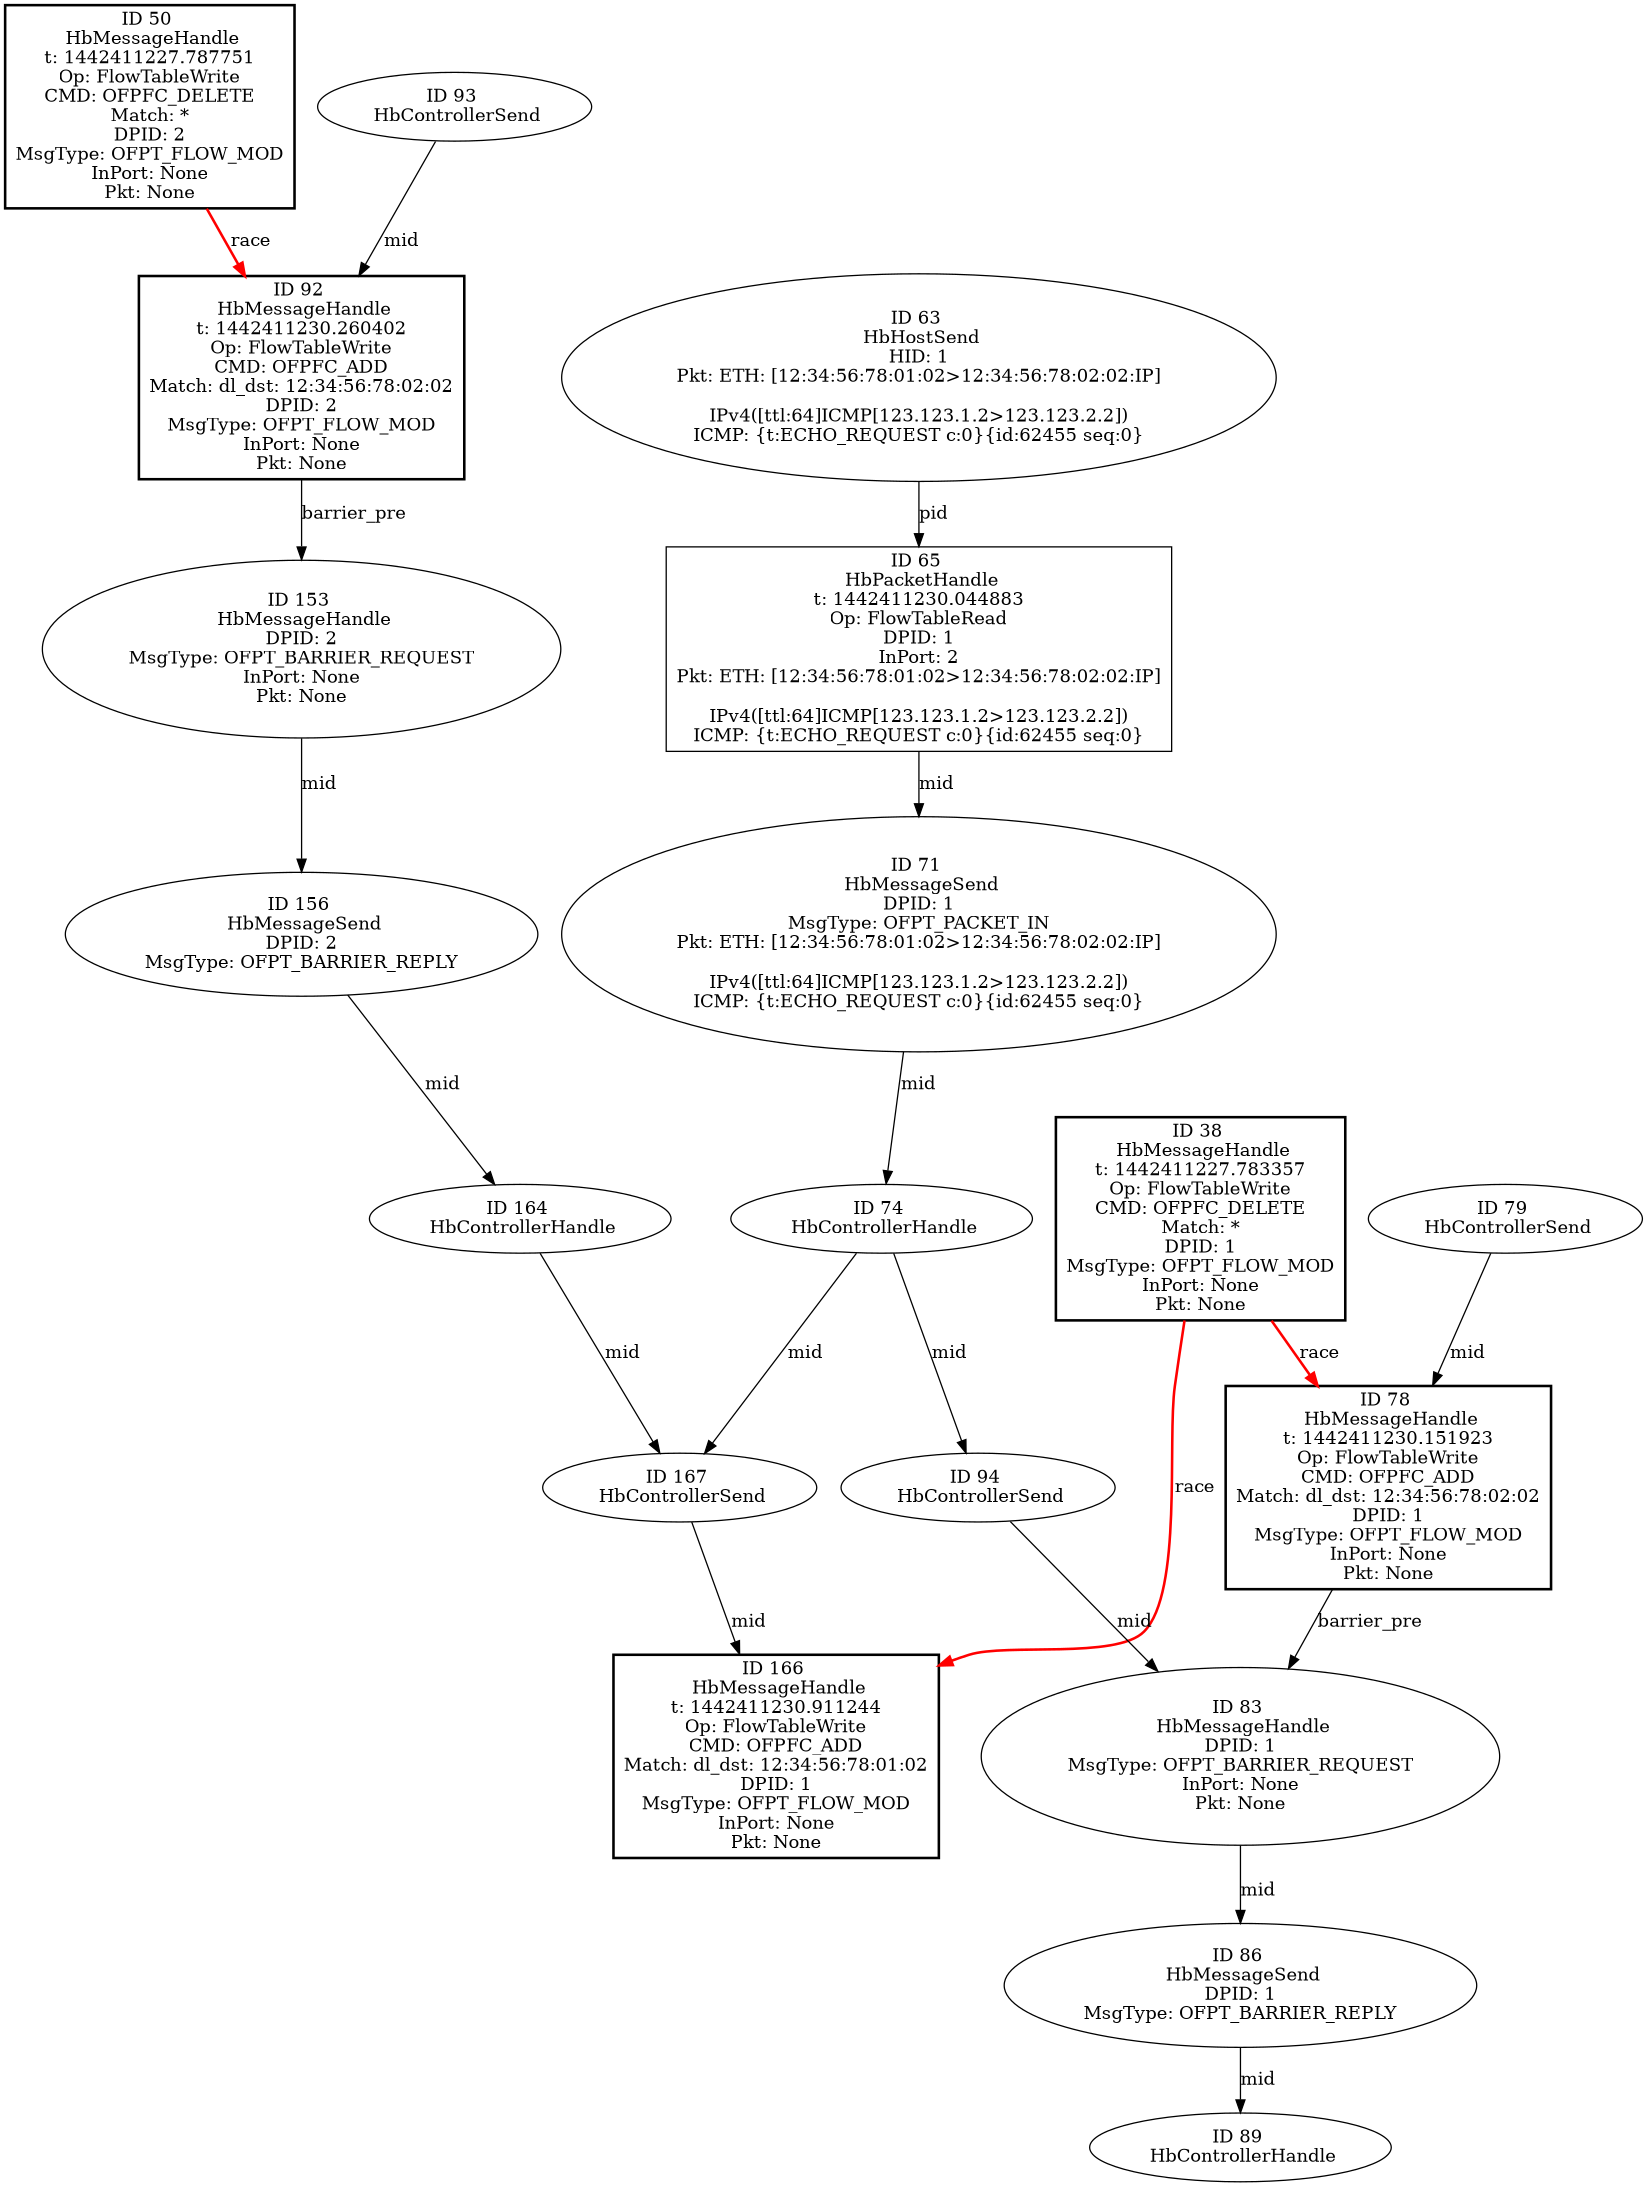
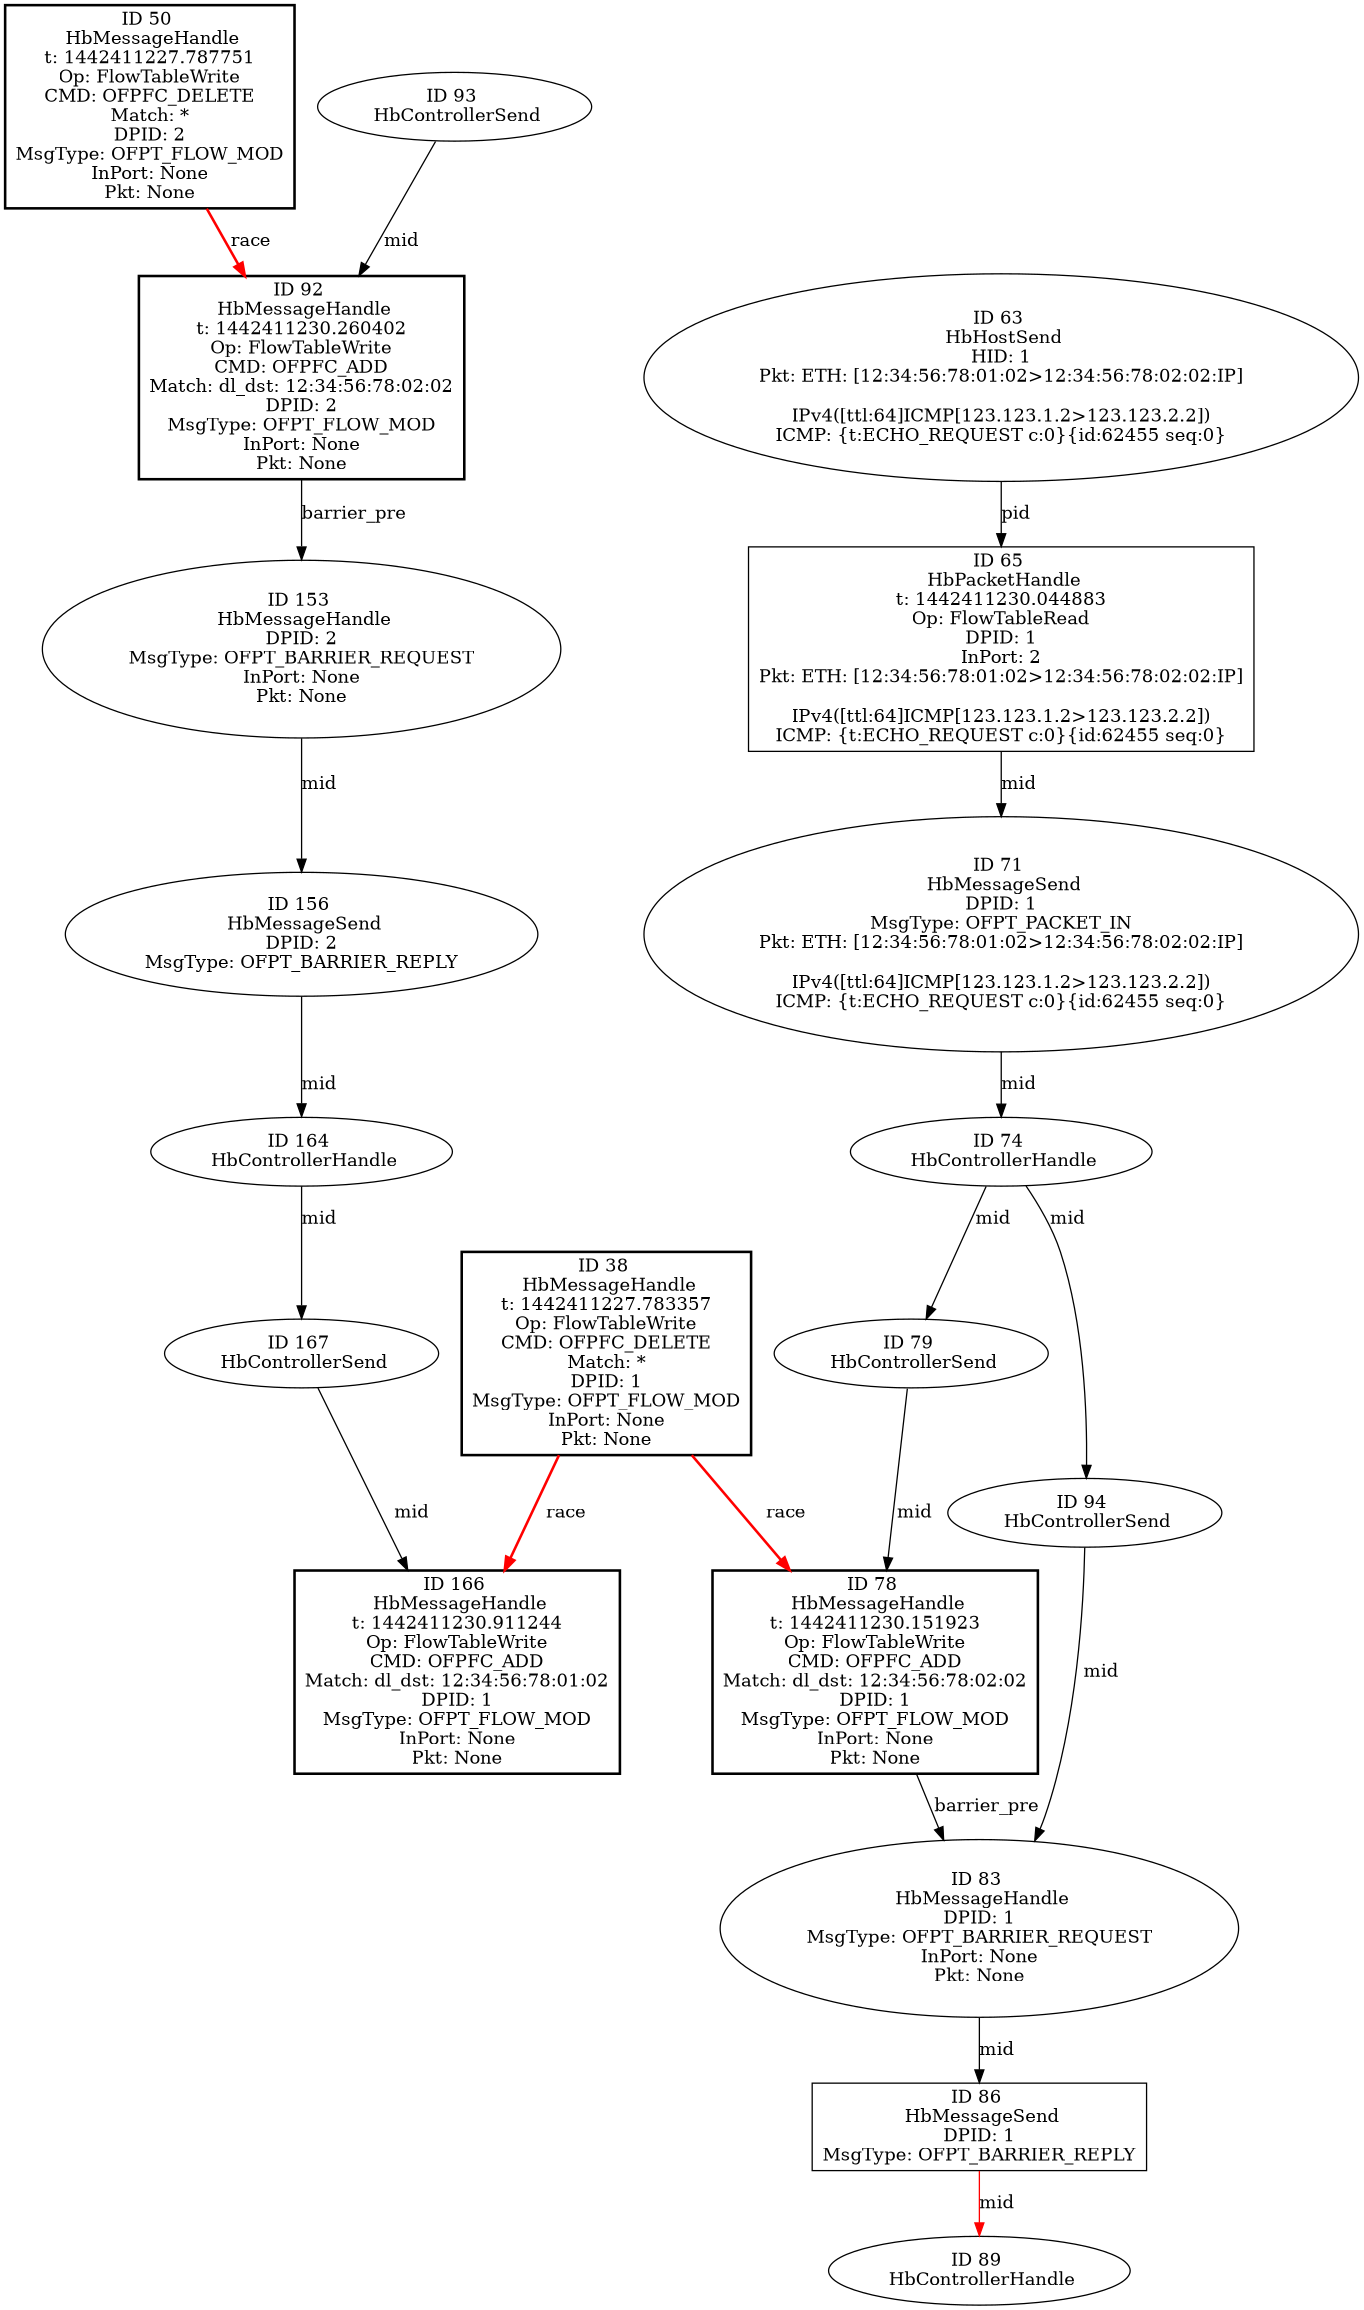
edge "ID 74 HbControllerHandle" -> "ID 167 HbControllerSend": now "ID 74 HbControllerHandle" -> "ID 79 HbControllerSend"
node "ID 86 HbMessageSend DPID: 1 MsgType: OFPT_BARRIER_REPLY": shape ellipse -> box
edge "ID 86 HbMessageSend DPID: 1 MsgType: OFPT_BARRIER_REPLY" -> "ID 89 HbControllerHandle": color black -> red
